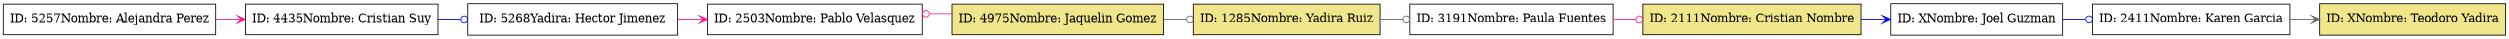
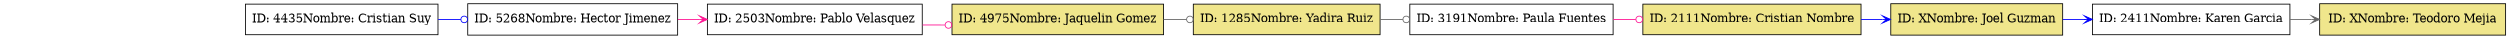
edge "ID: 4975Nombre: Jaquelin Gomez" -> "ID: 2503Nombre: Pablo Velasquez": reversed
node "ID: 5257Nombre: Alejandra Perez": removed
node "ID: 5268Yadira: Hector Jimenez": label "ID: 5268Yadira: Hector Jimenez" -> "ID: 5268Nombre: Hector Jimenez"
node "ID: XNombre: Joel Guzman": fillcolor white -> khaki
edge "ID: XNombre: Joel Guzman" -> "ID: 2411Nombre: Karen Garcia": arrowhead odot -> vee
node "ID: XNombre: Teodoro Yadira": label "ID: XNombre: Teodoro Yadira" -> "ID: XNombre: Teodoro Mejia"
